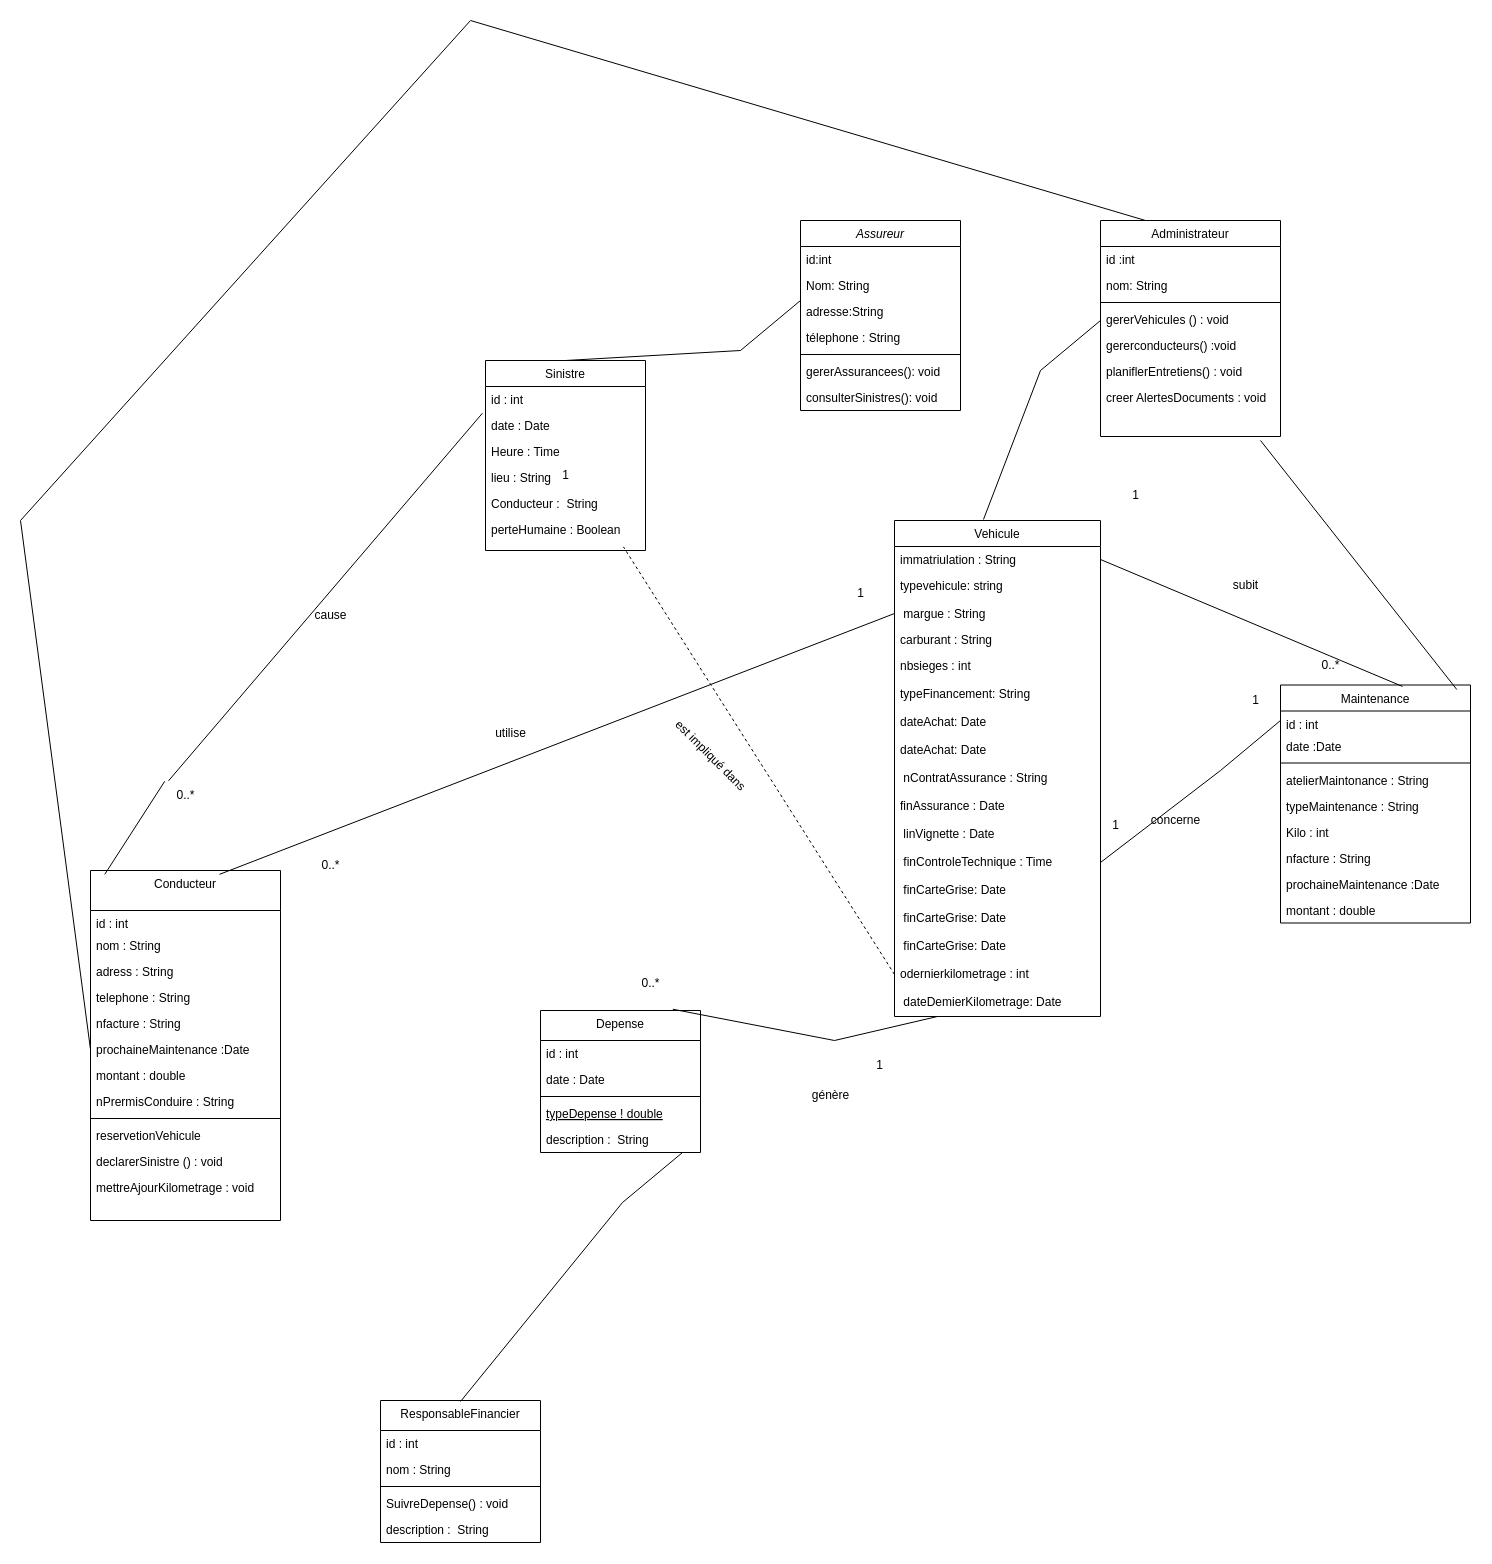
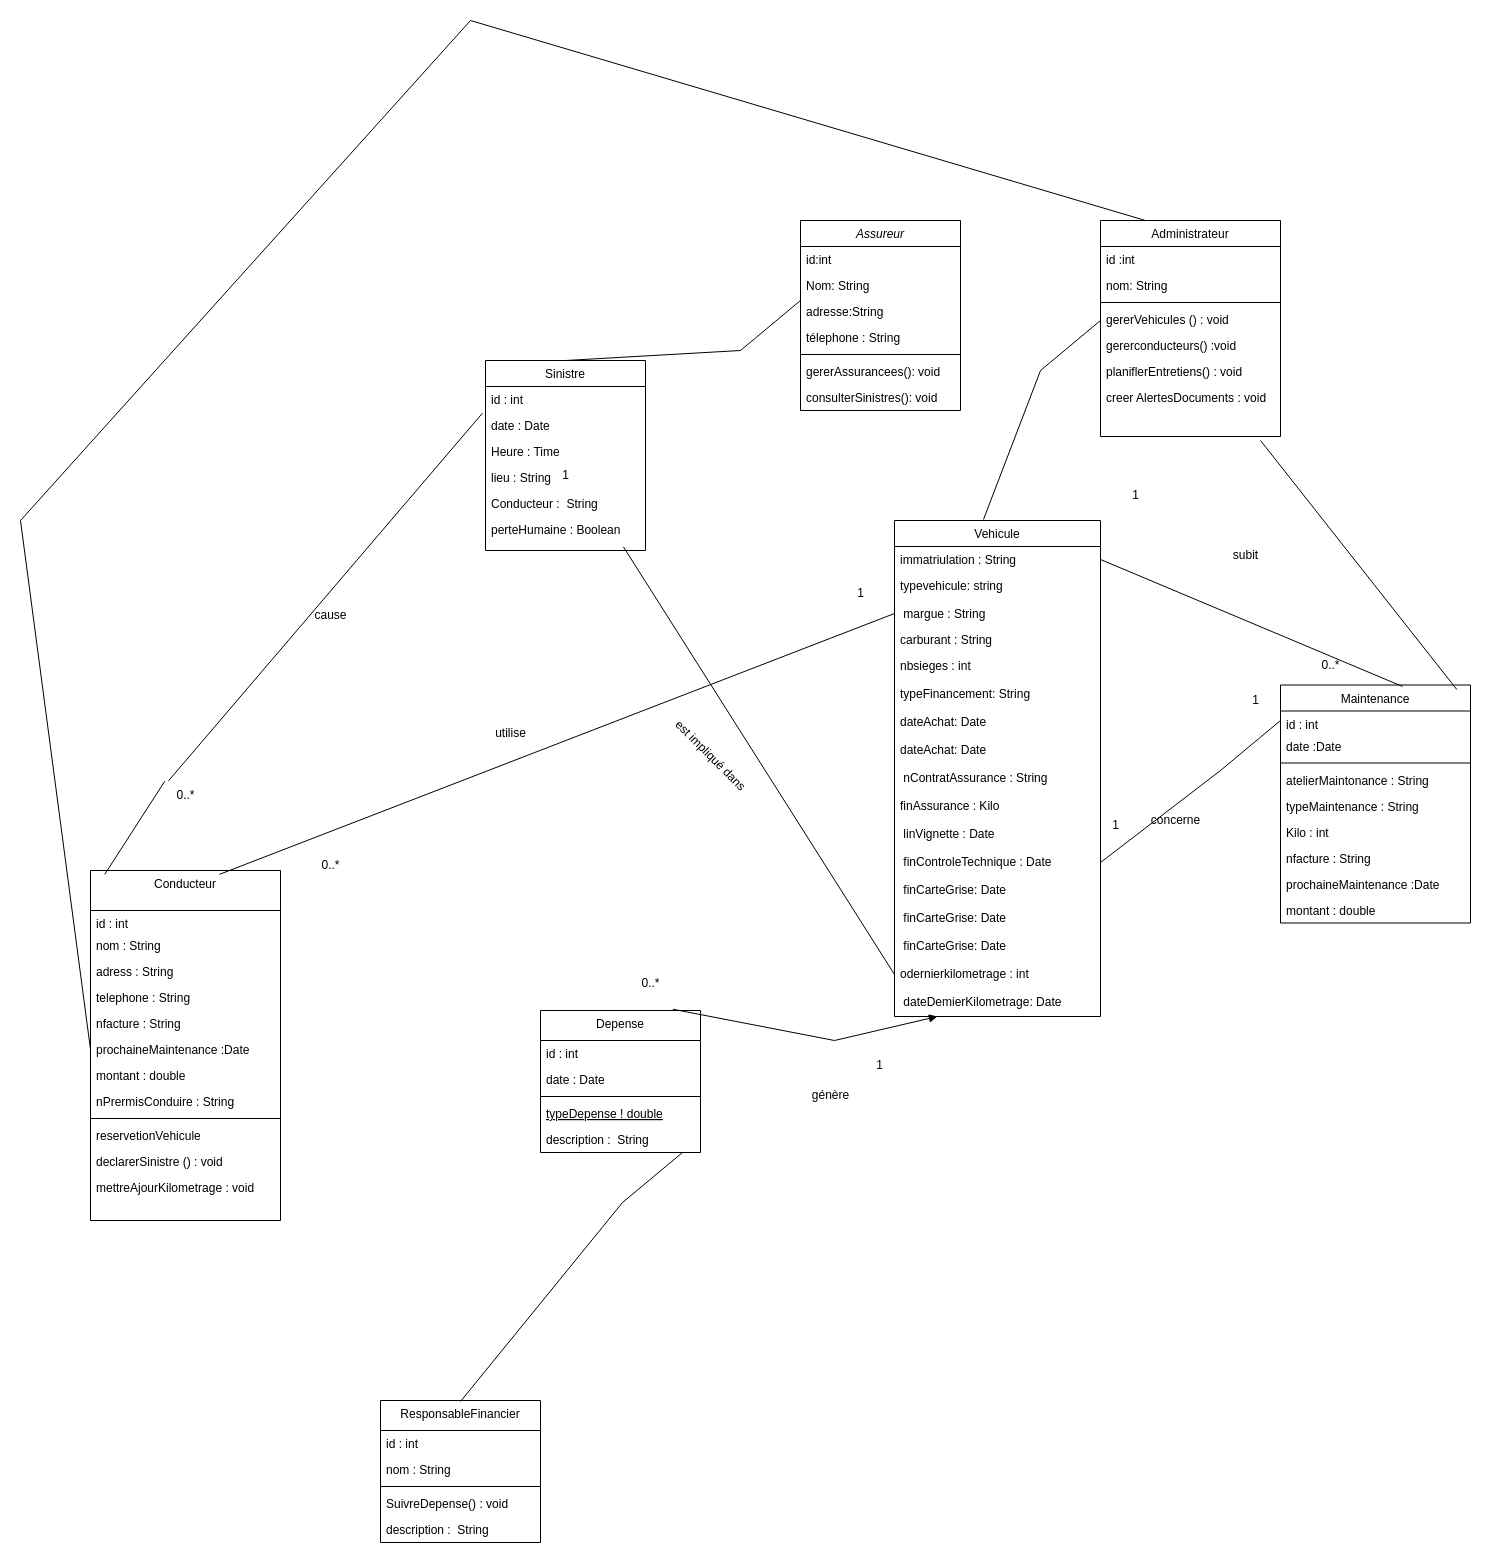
node "subit": moved (1246, 586) -> (1246, 556)
edge "perteHumaine : Boolean" -- "odernierkilometrage : int": style dashed -> solid
node "finAssurance : Date": label "finAssurance : Date" -> "finAssurance : Kilo"
node "finControleTechnique : Time": label "finControleTechnique : Time" -> "finControleTechnique : Date"
edge "dateDemierKilometrage: Date" -- "Depense": arrowhead none -> block
